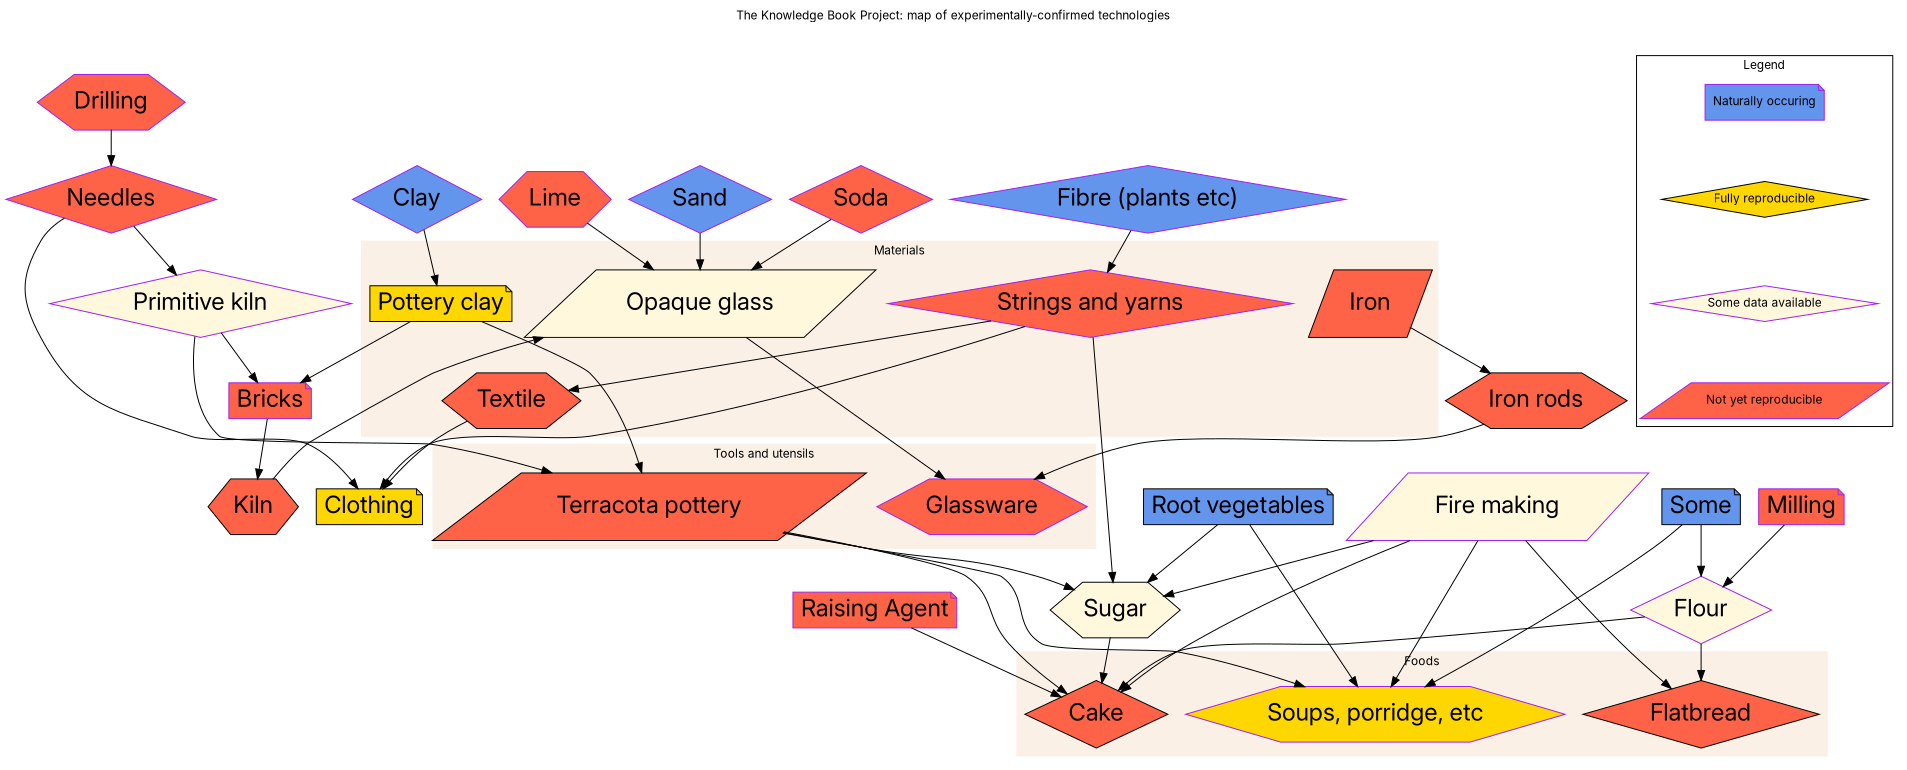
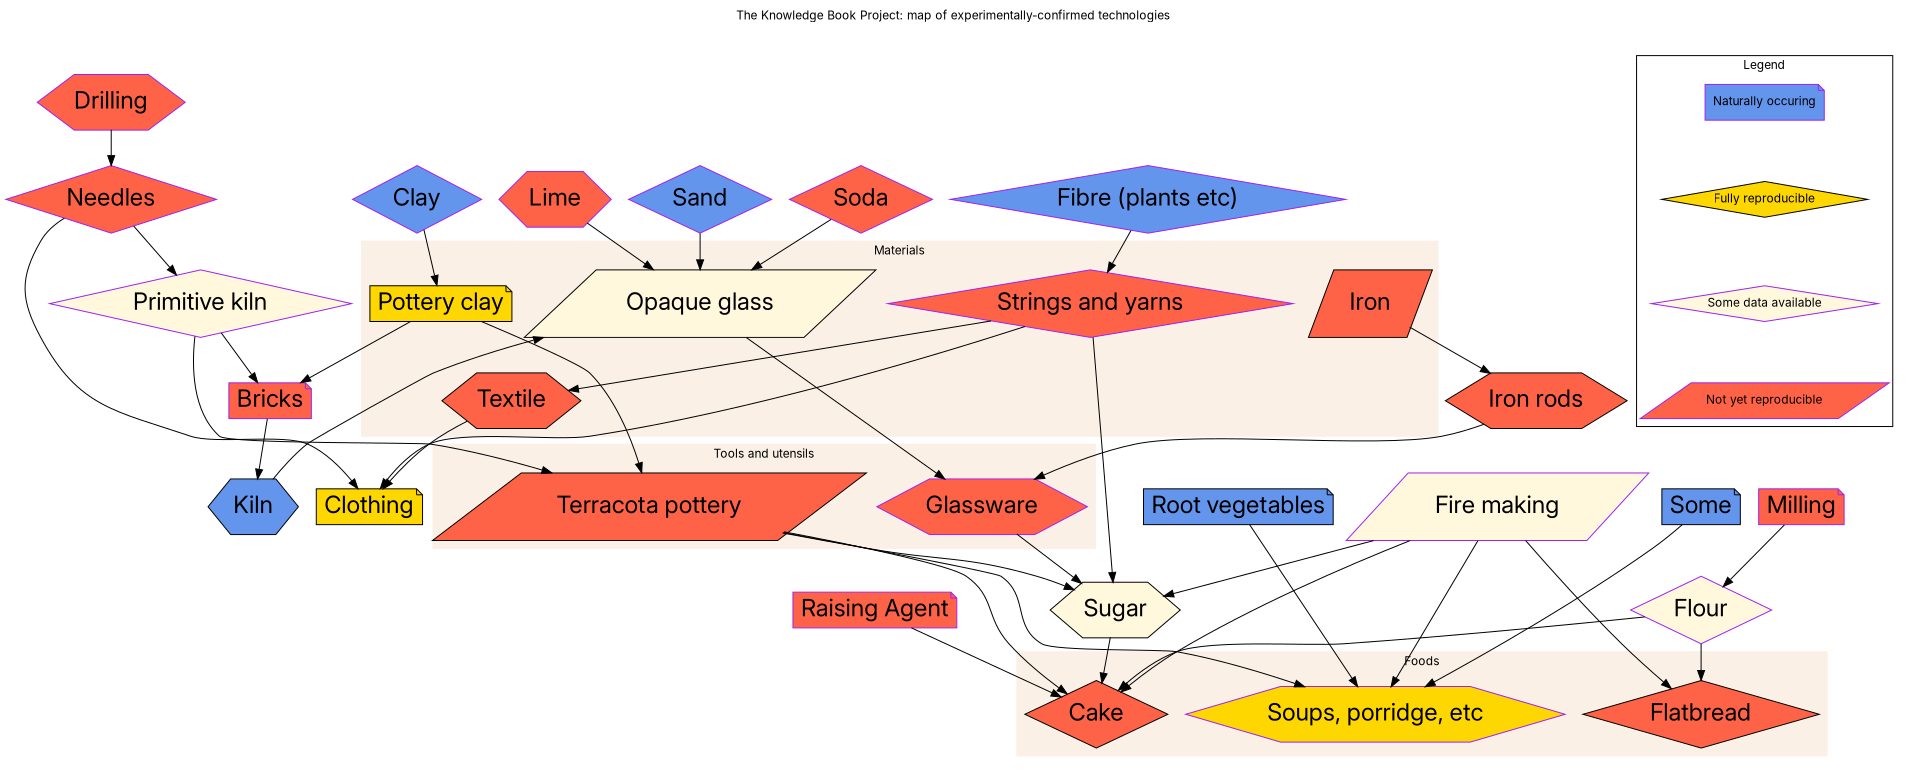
node "Kiln": fillcolor tomato -> cornflowerblue
edge "Some" -> "Flour": removed
edge "Root vegetables" -> "Sugar": now "Glassware" -> "Sugar"
